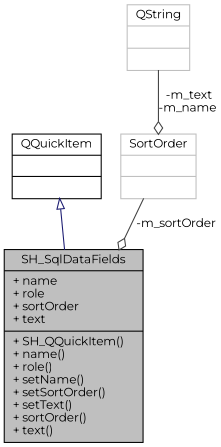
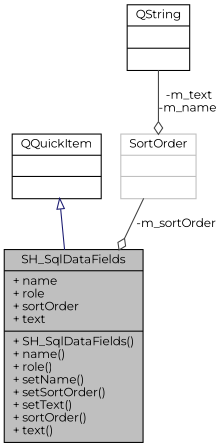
node "QString": color grey75 -> black
node "SH_SqlDataFields": text "+ SH_QQuickItem()" -> "+ SH_SqlDataFields()"
